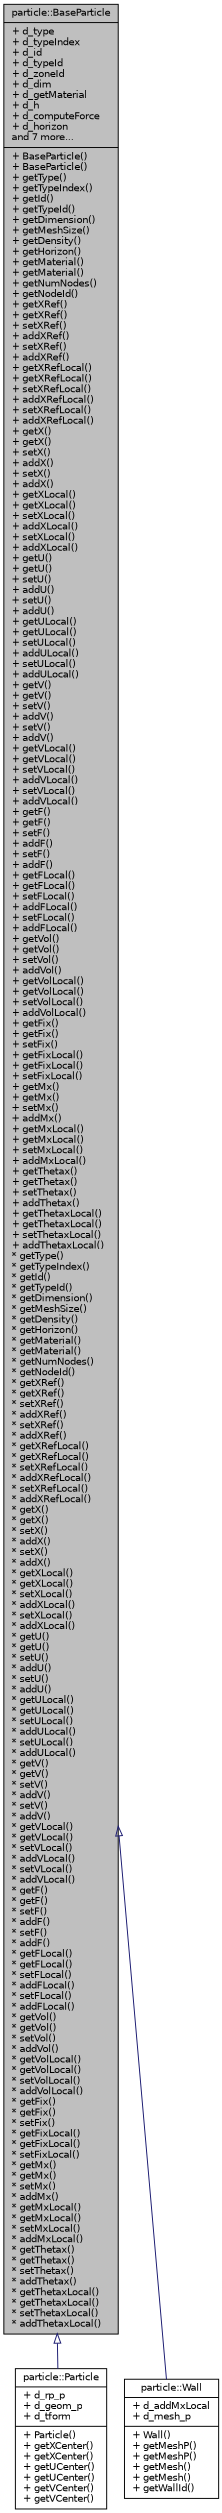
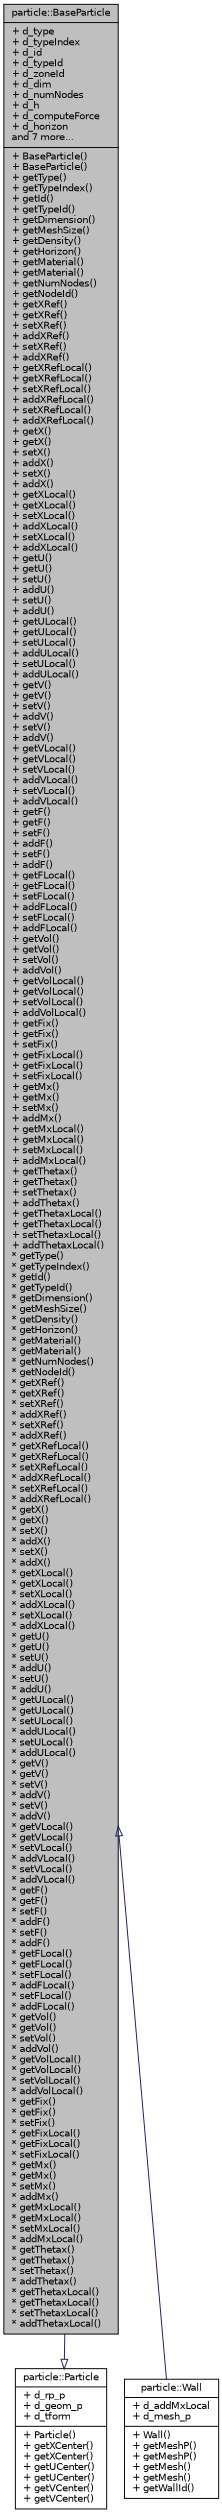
node "particle::BaseParticle": text "+ d_getMaterial" -> "+ d_numNodes"
edge "particle::Particle" -> "particle::BaseParticle": reversed
